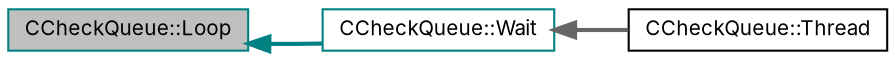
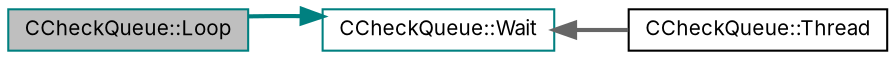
edge "CCheckQueue::Wait" -> "CCheckQueue::Loop": reversed
